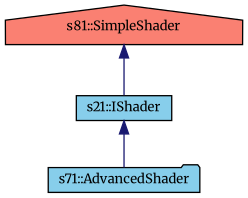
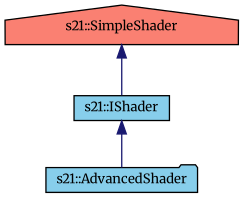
node "s81::SimpleShader": label "s81::SimpleShader" -> "s21::SimpleShader"
node "s71::AdvancedShader": label "s71::AdvancedShader" -> "s21::AdvancedShader"
